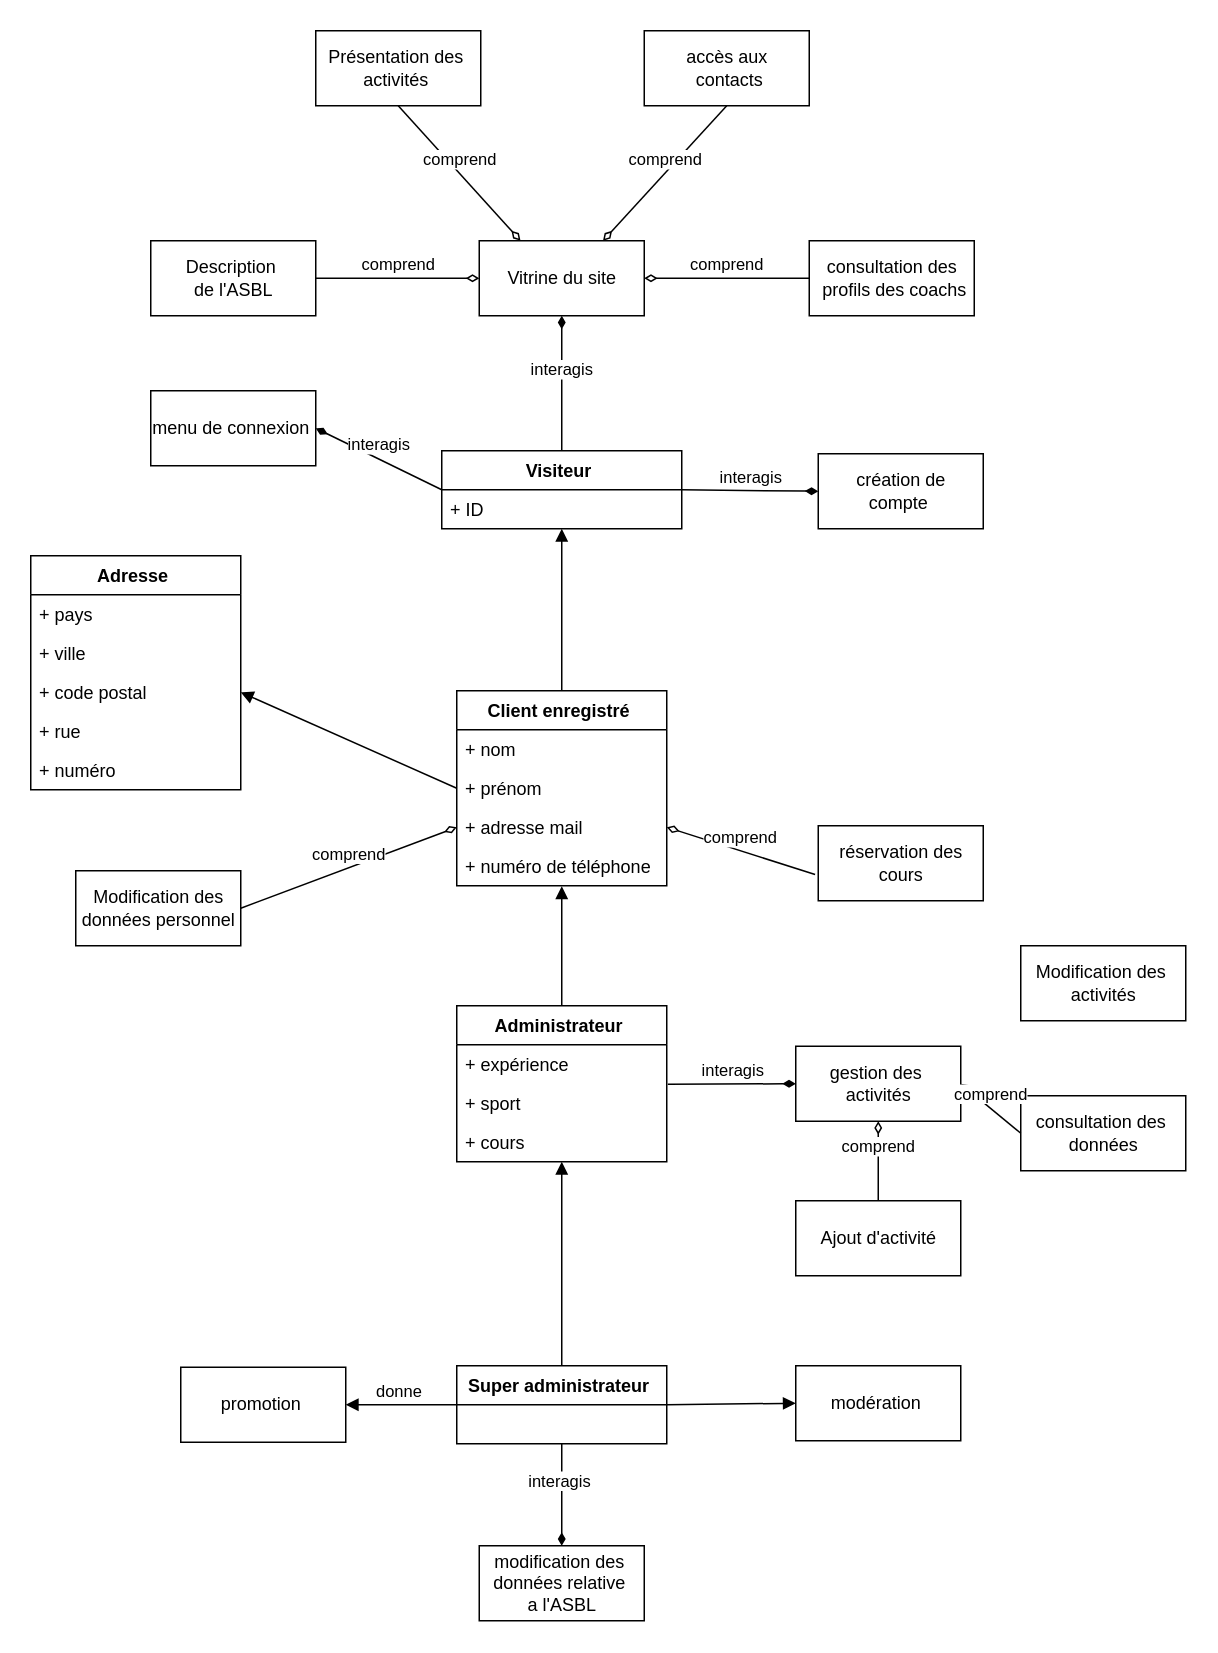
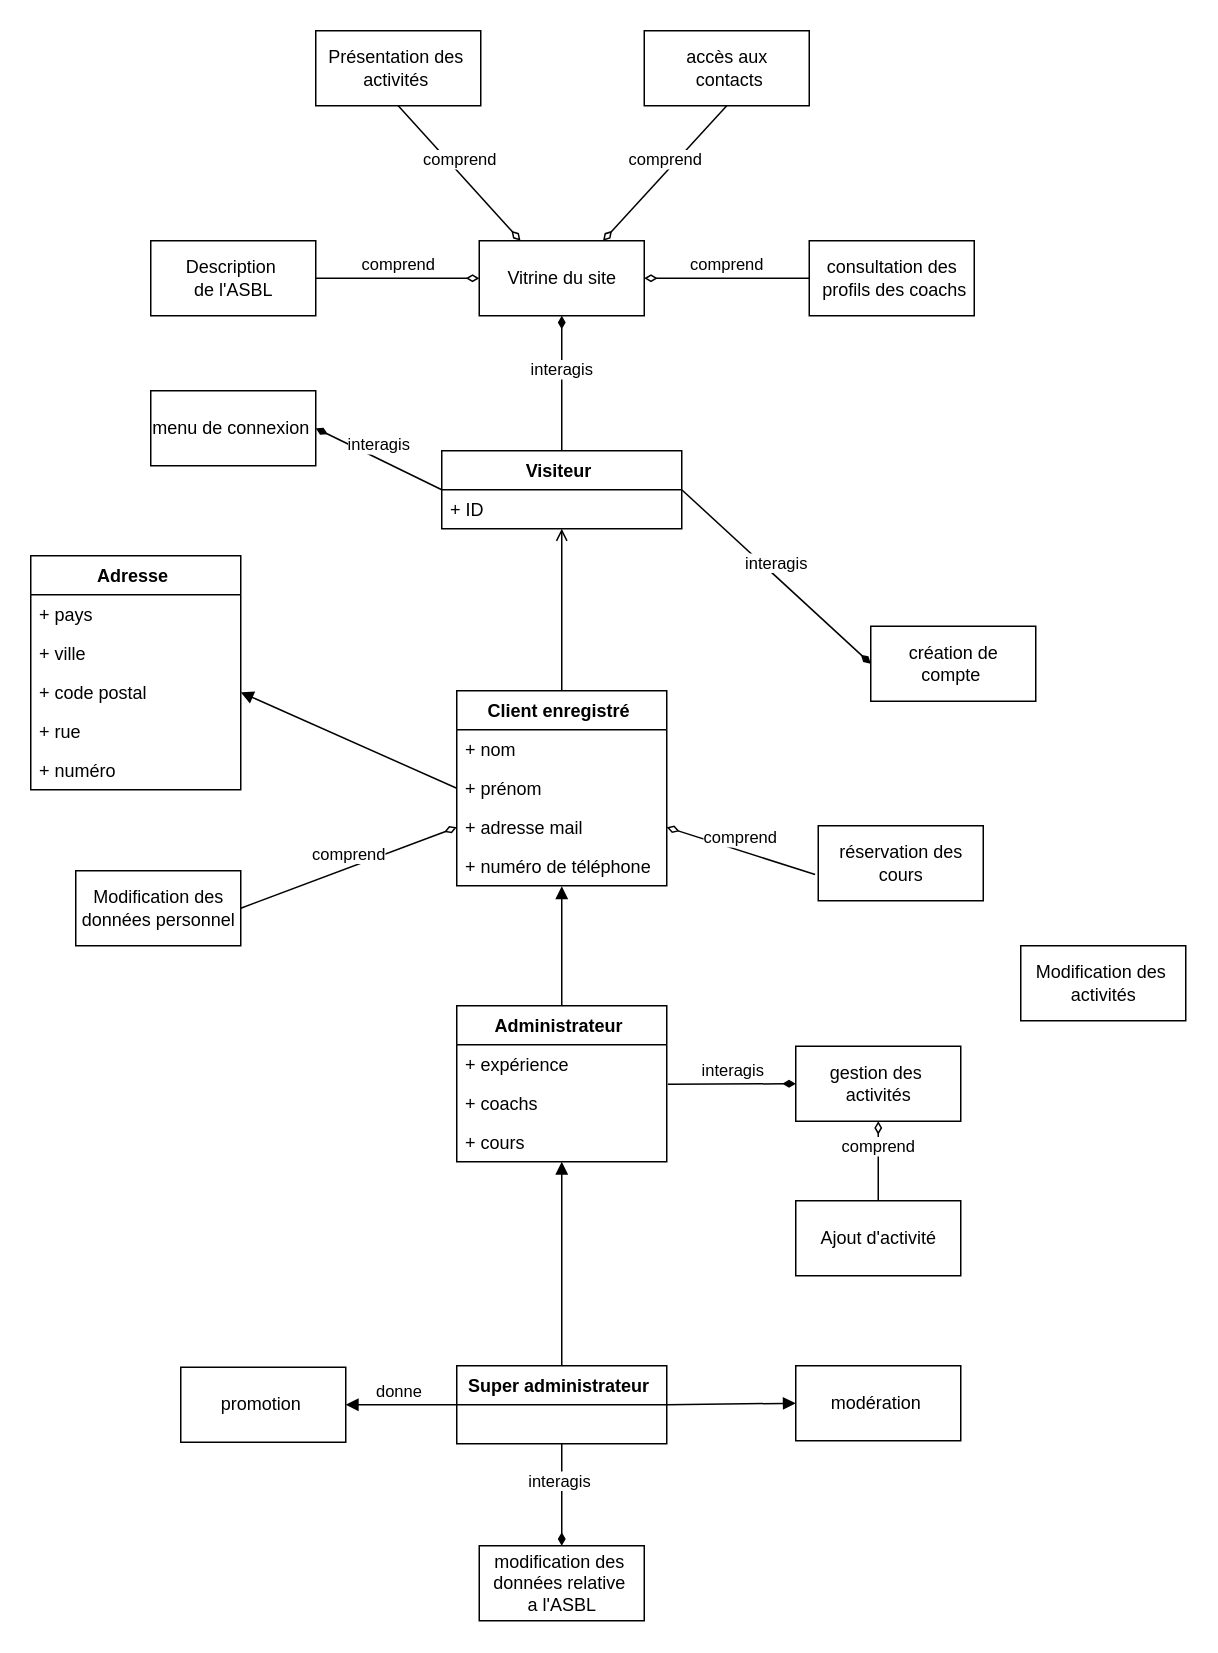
node "création de compte": moved (901, 491) -> (953, 664)
edge "Client enregistré" -> "Visiteur": arrowhead block -> open
node "+ sport": label "+ sport" -> "+ coachs"
edge "consultation des données" -> "gestion des activités": removed, label "comprend"
node "consultation des données": removed
